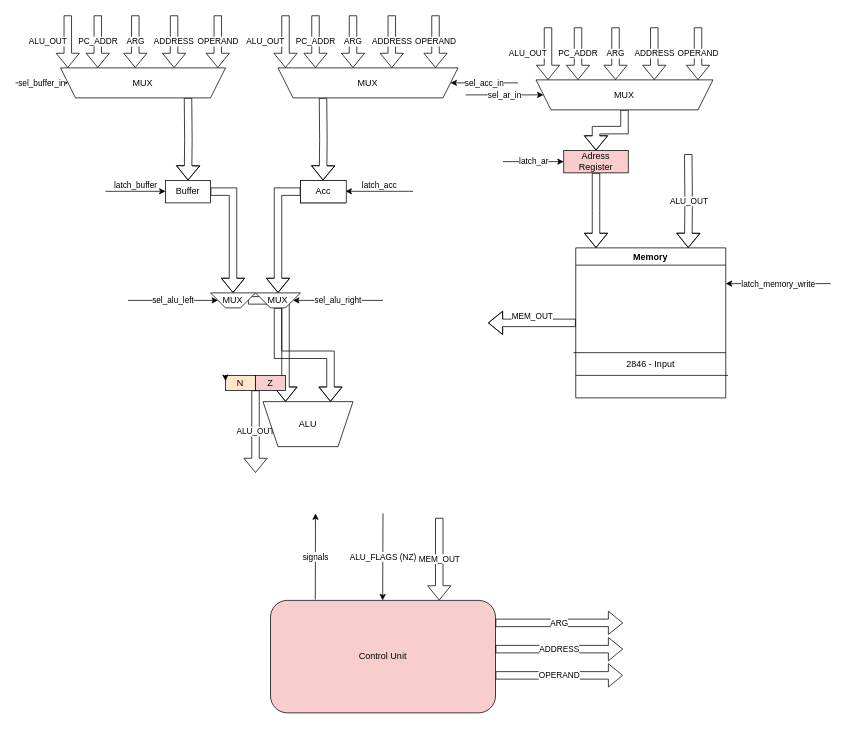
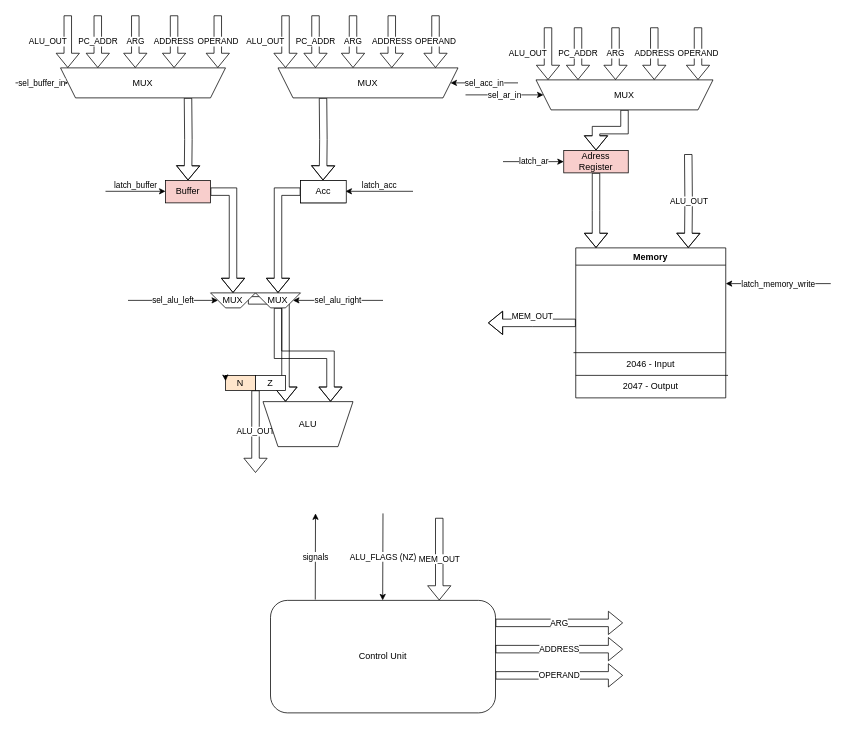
node "Buffer": fillcolor #ffffff -> #f8cecc
node "2846 - Input": label "2846 - Input" -> "2046 - Input"
node "Z": fillcolor #f8cecc -> #ffffff
node "2047 - Output": added
node "Control Unit": fillcolor #f8cecc -> #ffffff
